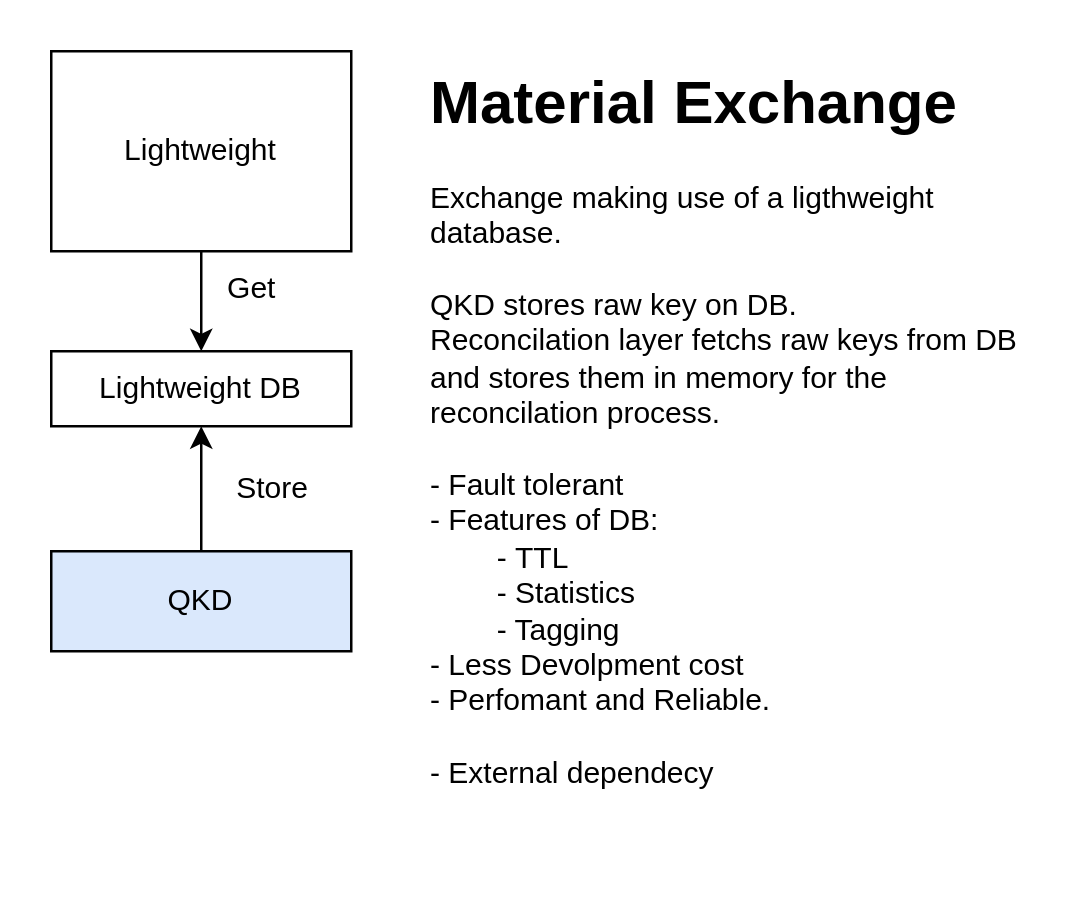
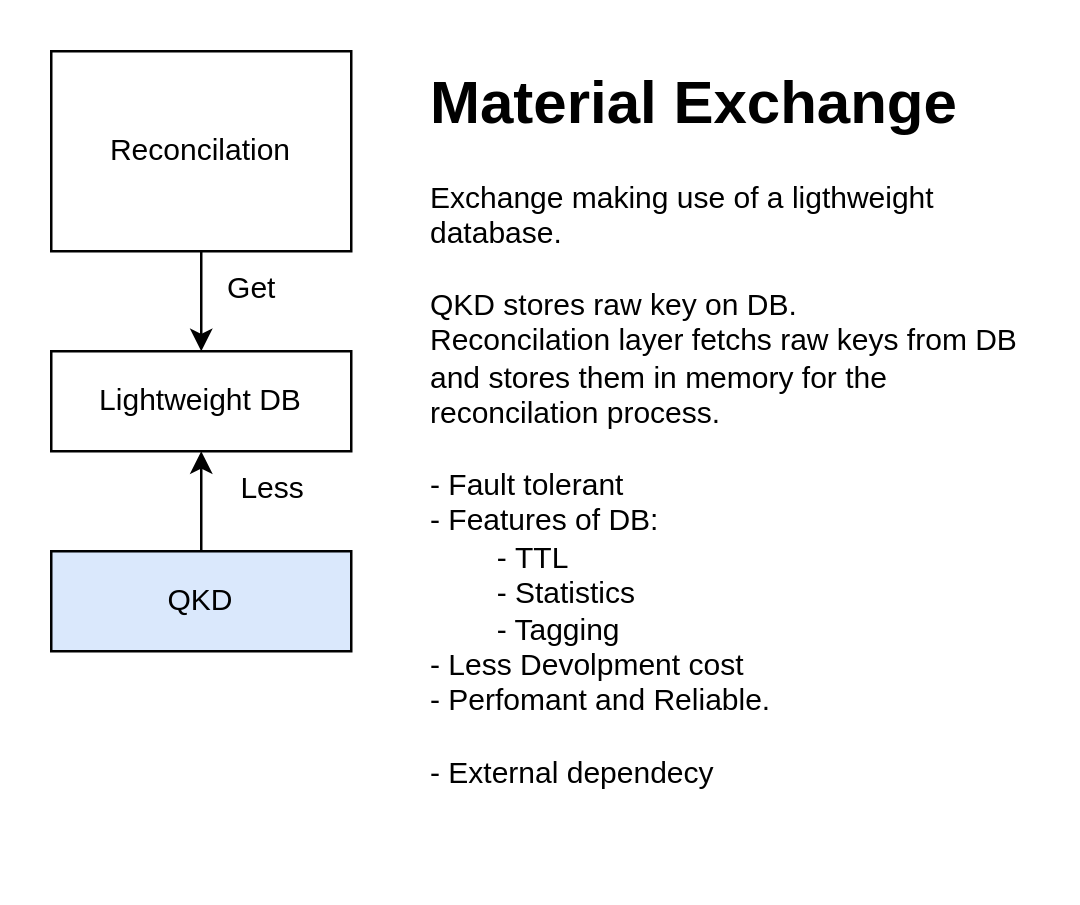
node "Lightweight": label "Lightweight" -> "Reconcilation"
node "Lightweight DB": size 300x75 -> 300x100
node "Store": label "Store" -> "Less"
